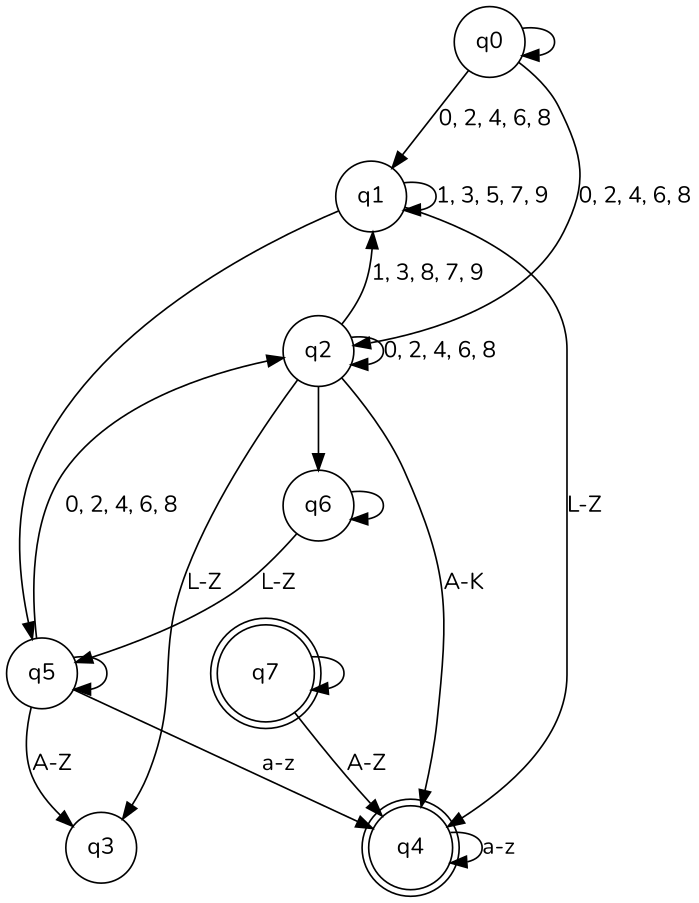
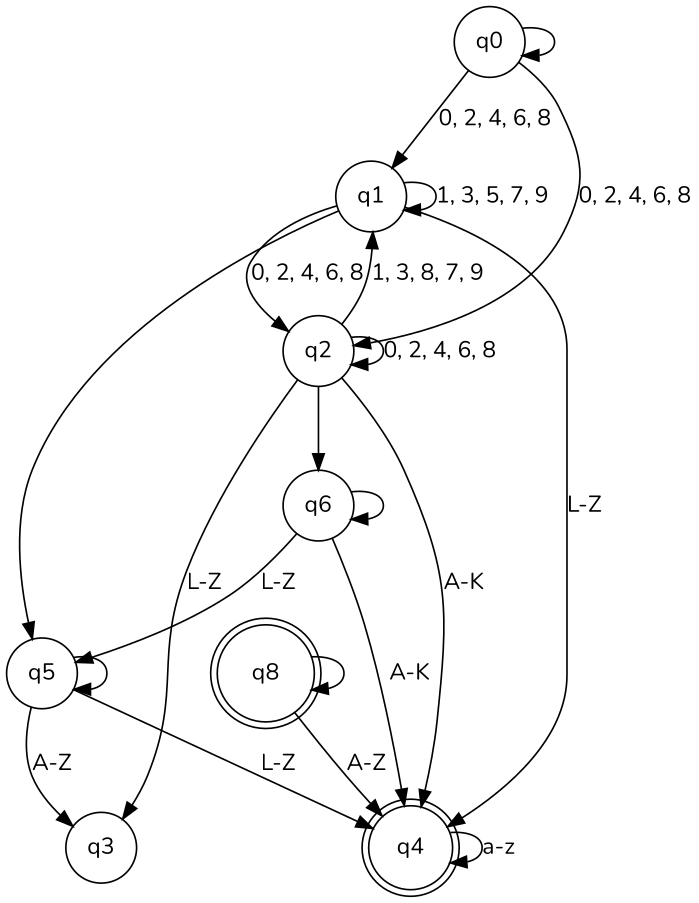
edge "q5" -> "q2": now "q1" -> "q2"
edge "q6" -> "q4": added, label "A-K"
node "q7": label "q7" -> "q8"
edge "q5" -> "q4": label "a-z" -> "L-Z"
